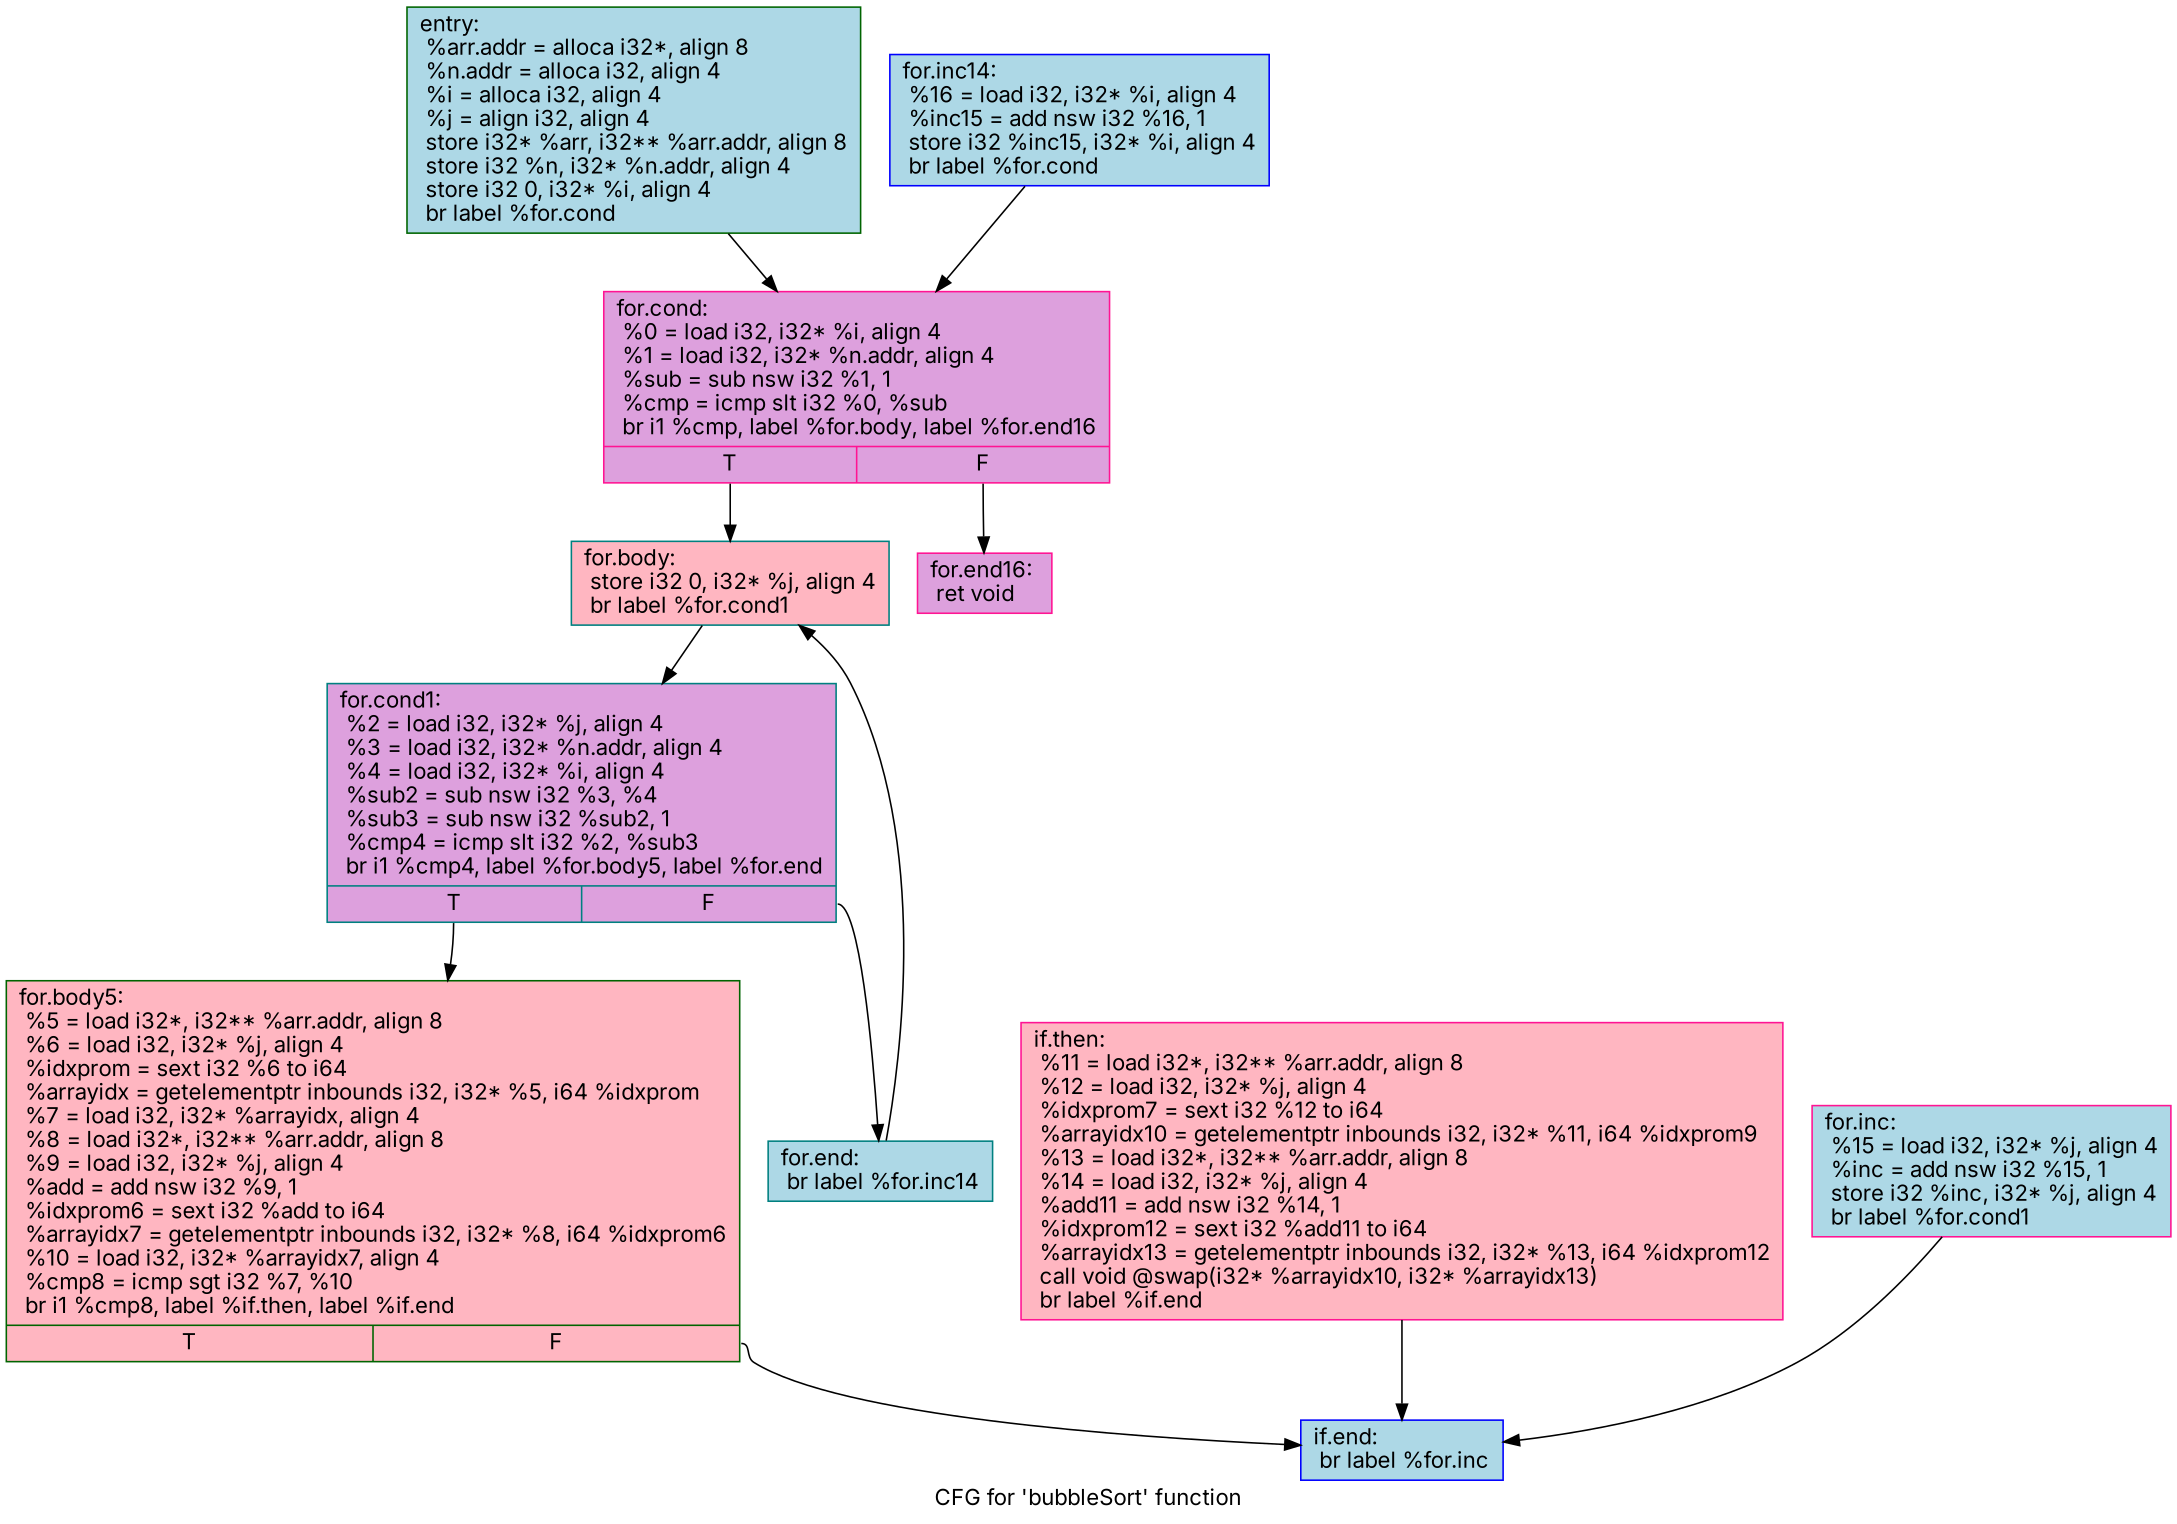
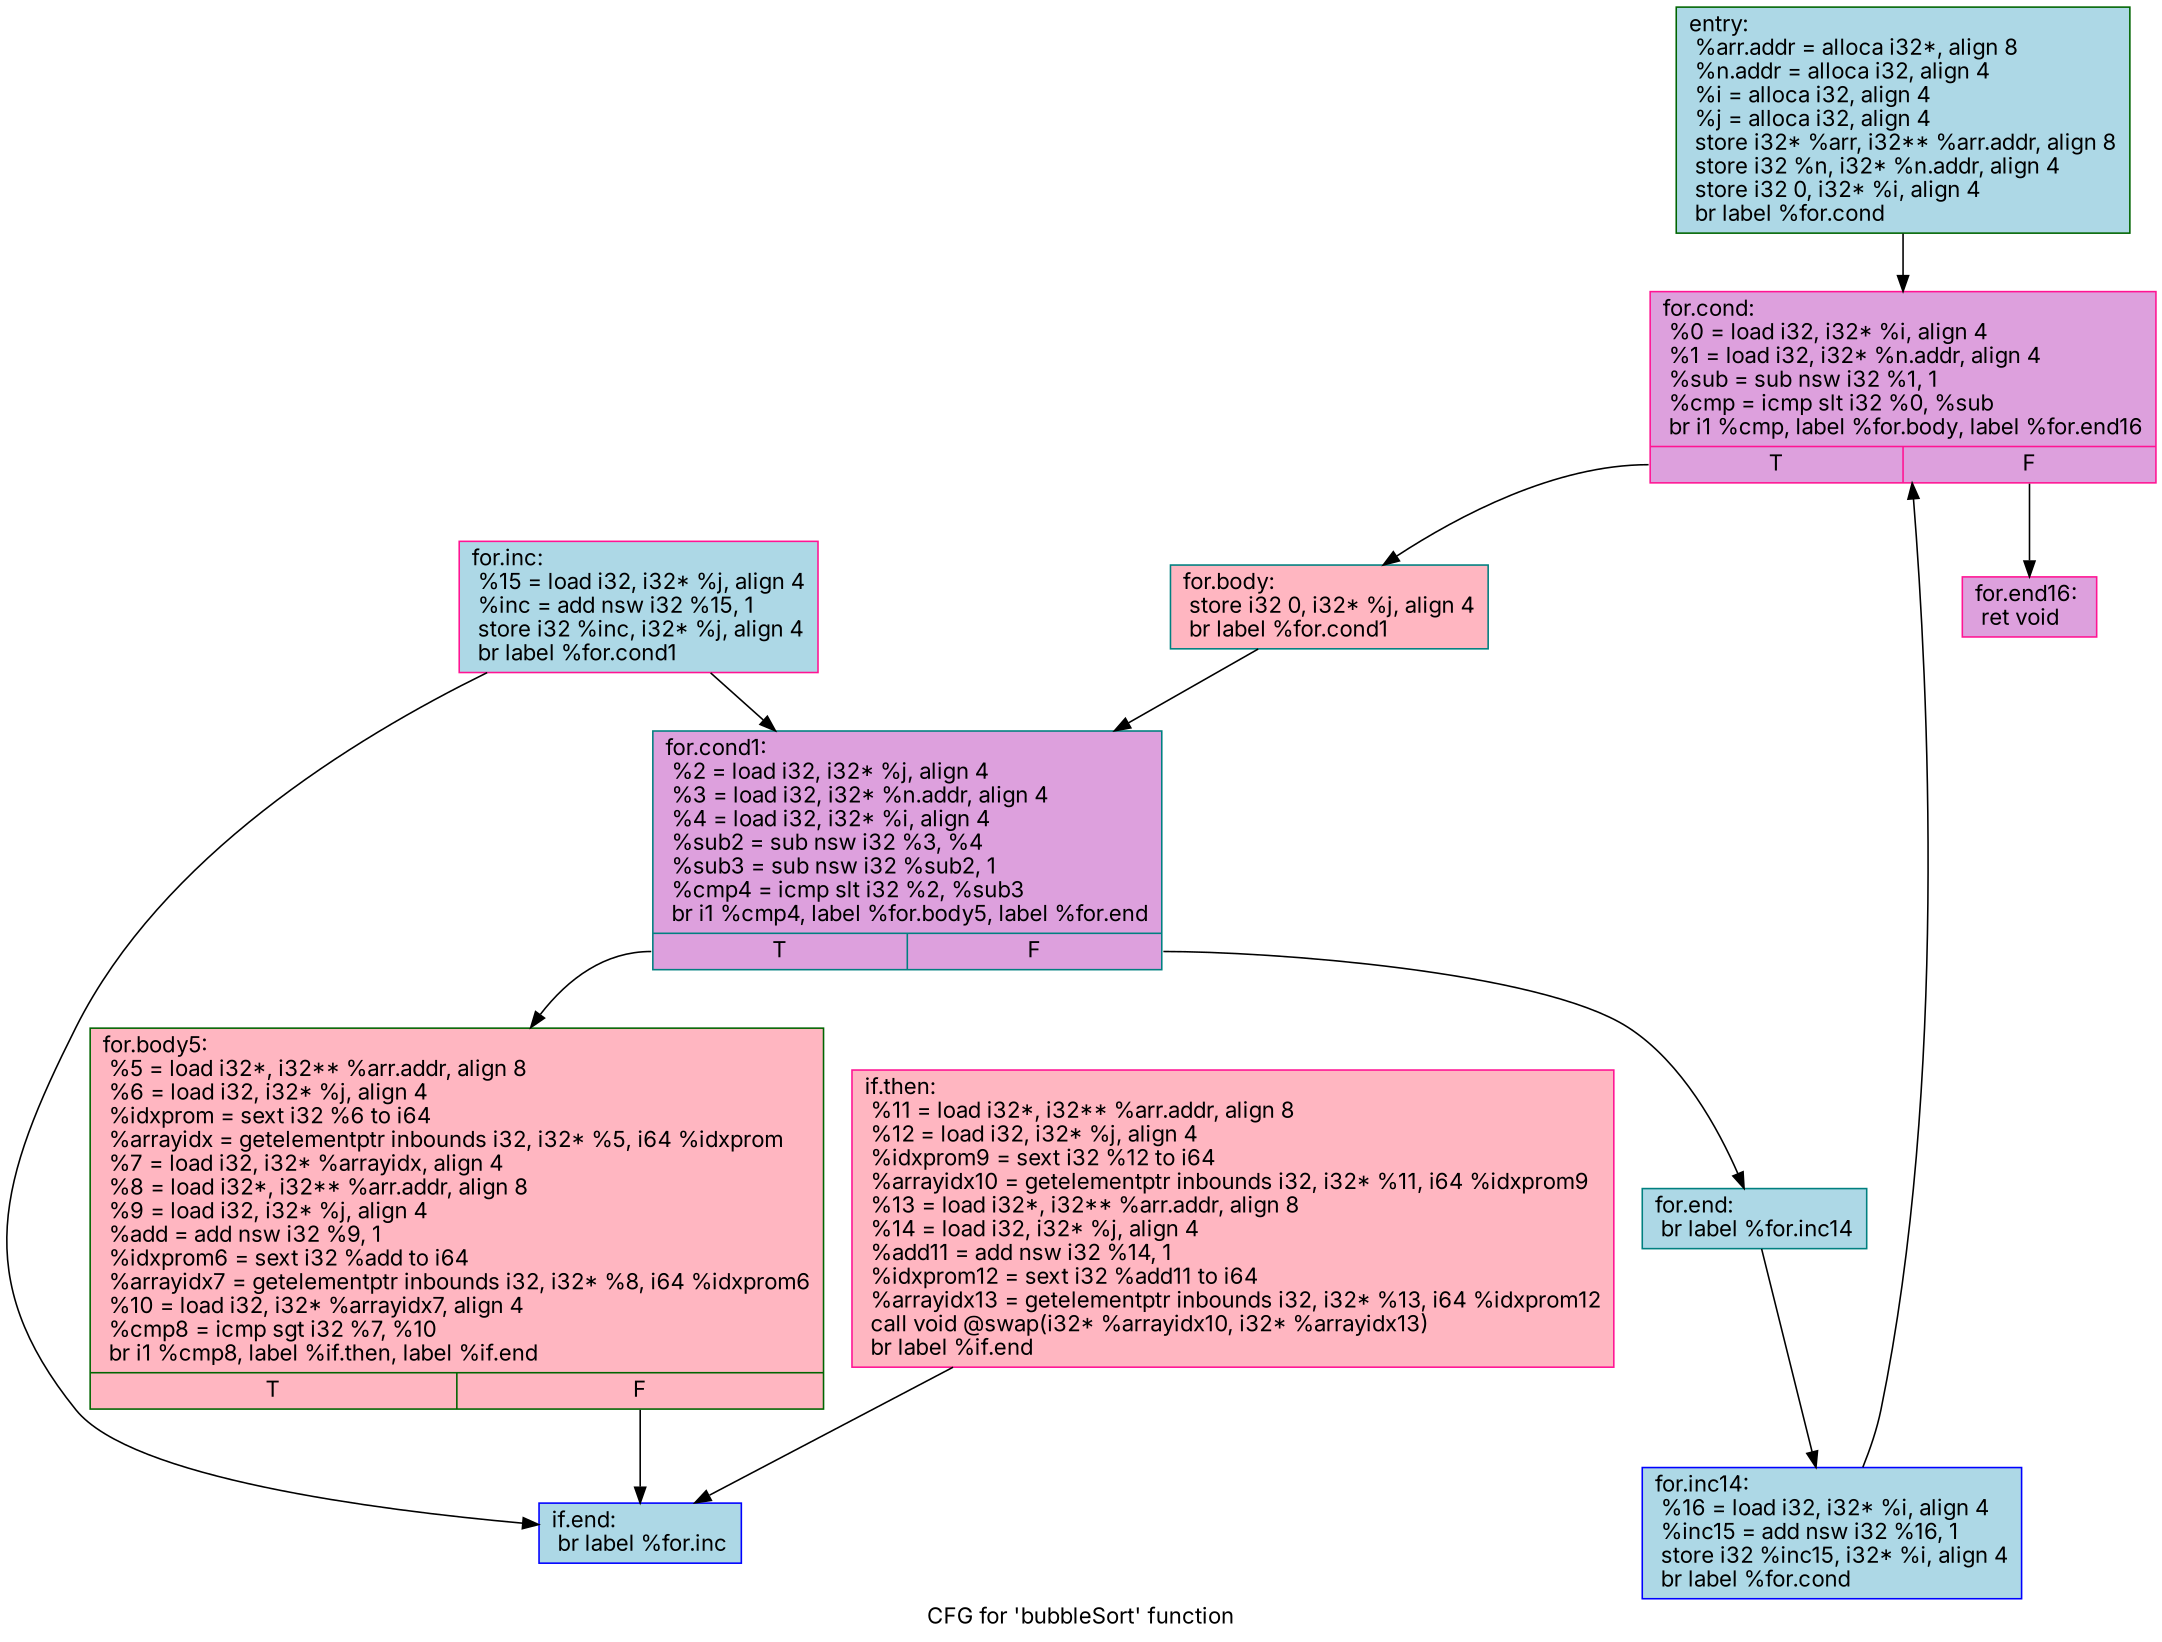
node "entry:": text "%j = align i32, align 4" -> "%j = alloca i32, align 4"
edge "for.inc:" -> "for.cond1:": added
edge "for.end:" -> "for.body:": now "for.end:" -> "for.inc14:"
node "if.then:": text "%idxprom7 = sext i32 %12 to i64" -> "%idxprom9 = sext i32 %12 to i64"
